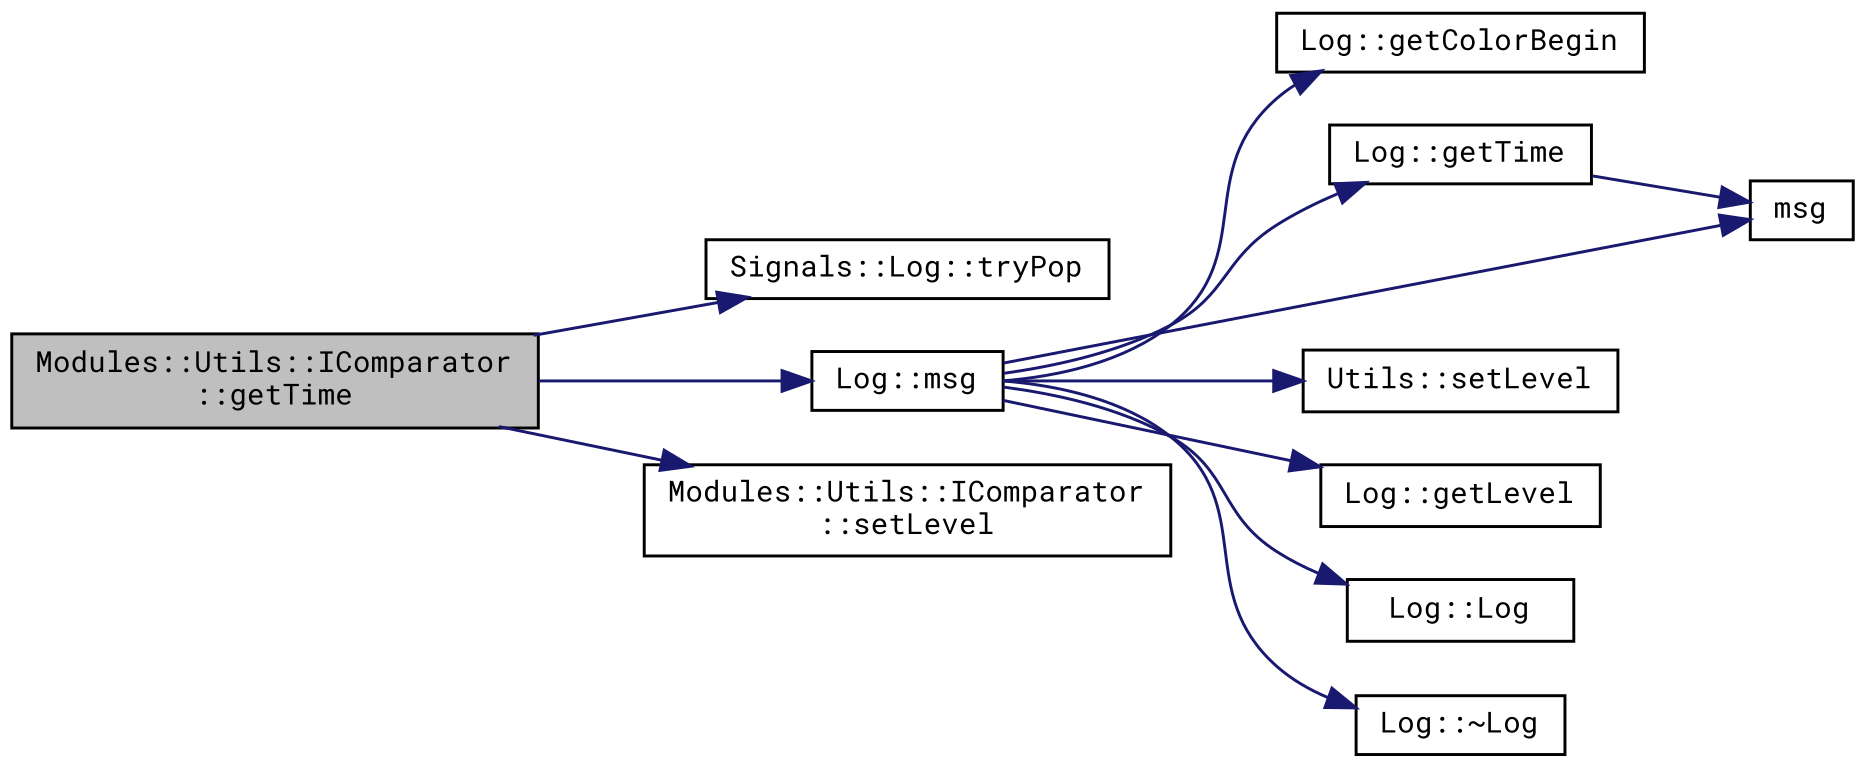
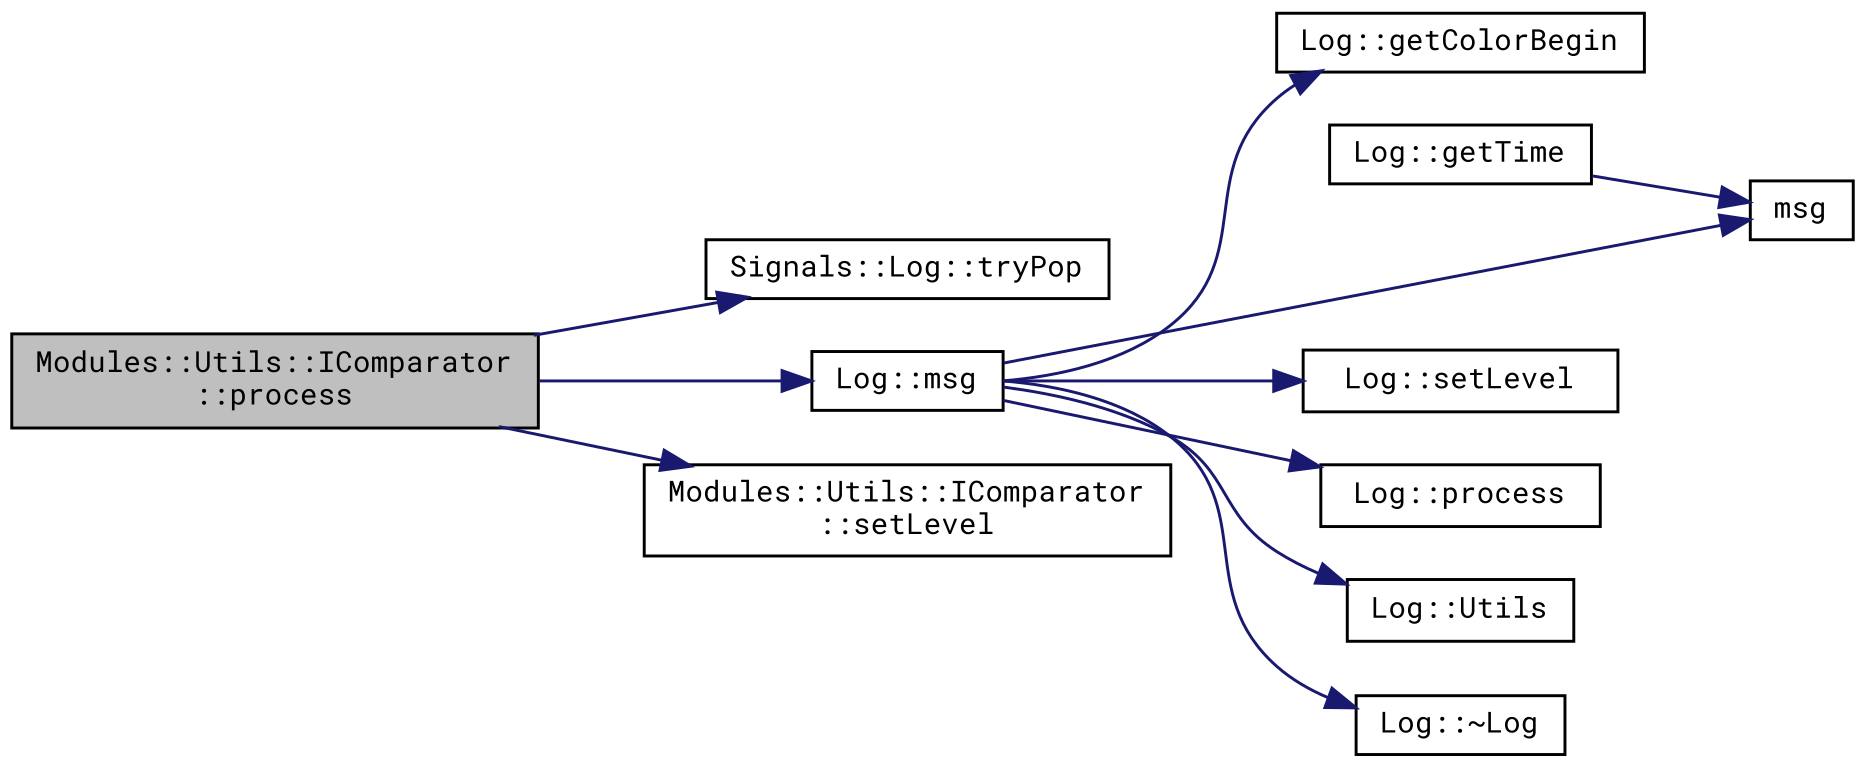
edge "Log::msg" -> "Log::getTime": removed
node "Modules::Utils::IComparator ::getTime": label "Modules::Utils::IComparator ::getTime" -> "Modules::Utils::IComparator ::process"
node "Utils::setLevel": label "Utils::setLevel" -> "Log::setLevel"
node "Log::getLevel": label "Log::getLevel" -> "Log::process"
node "Log::Log": label "Log::Log" -> "Log::Utils"
